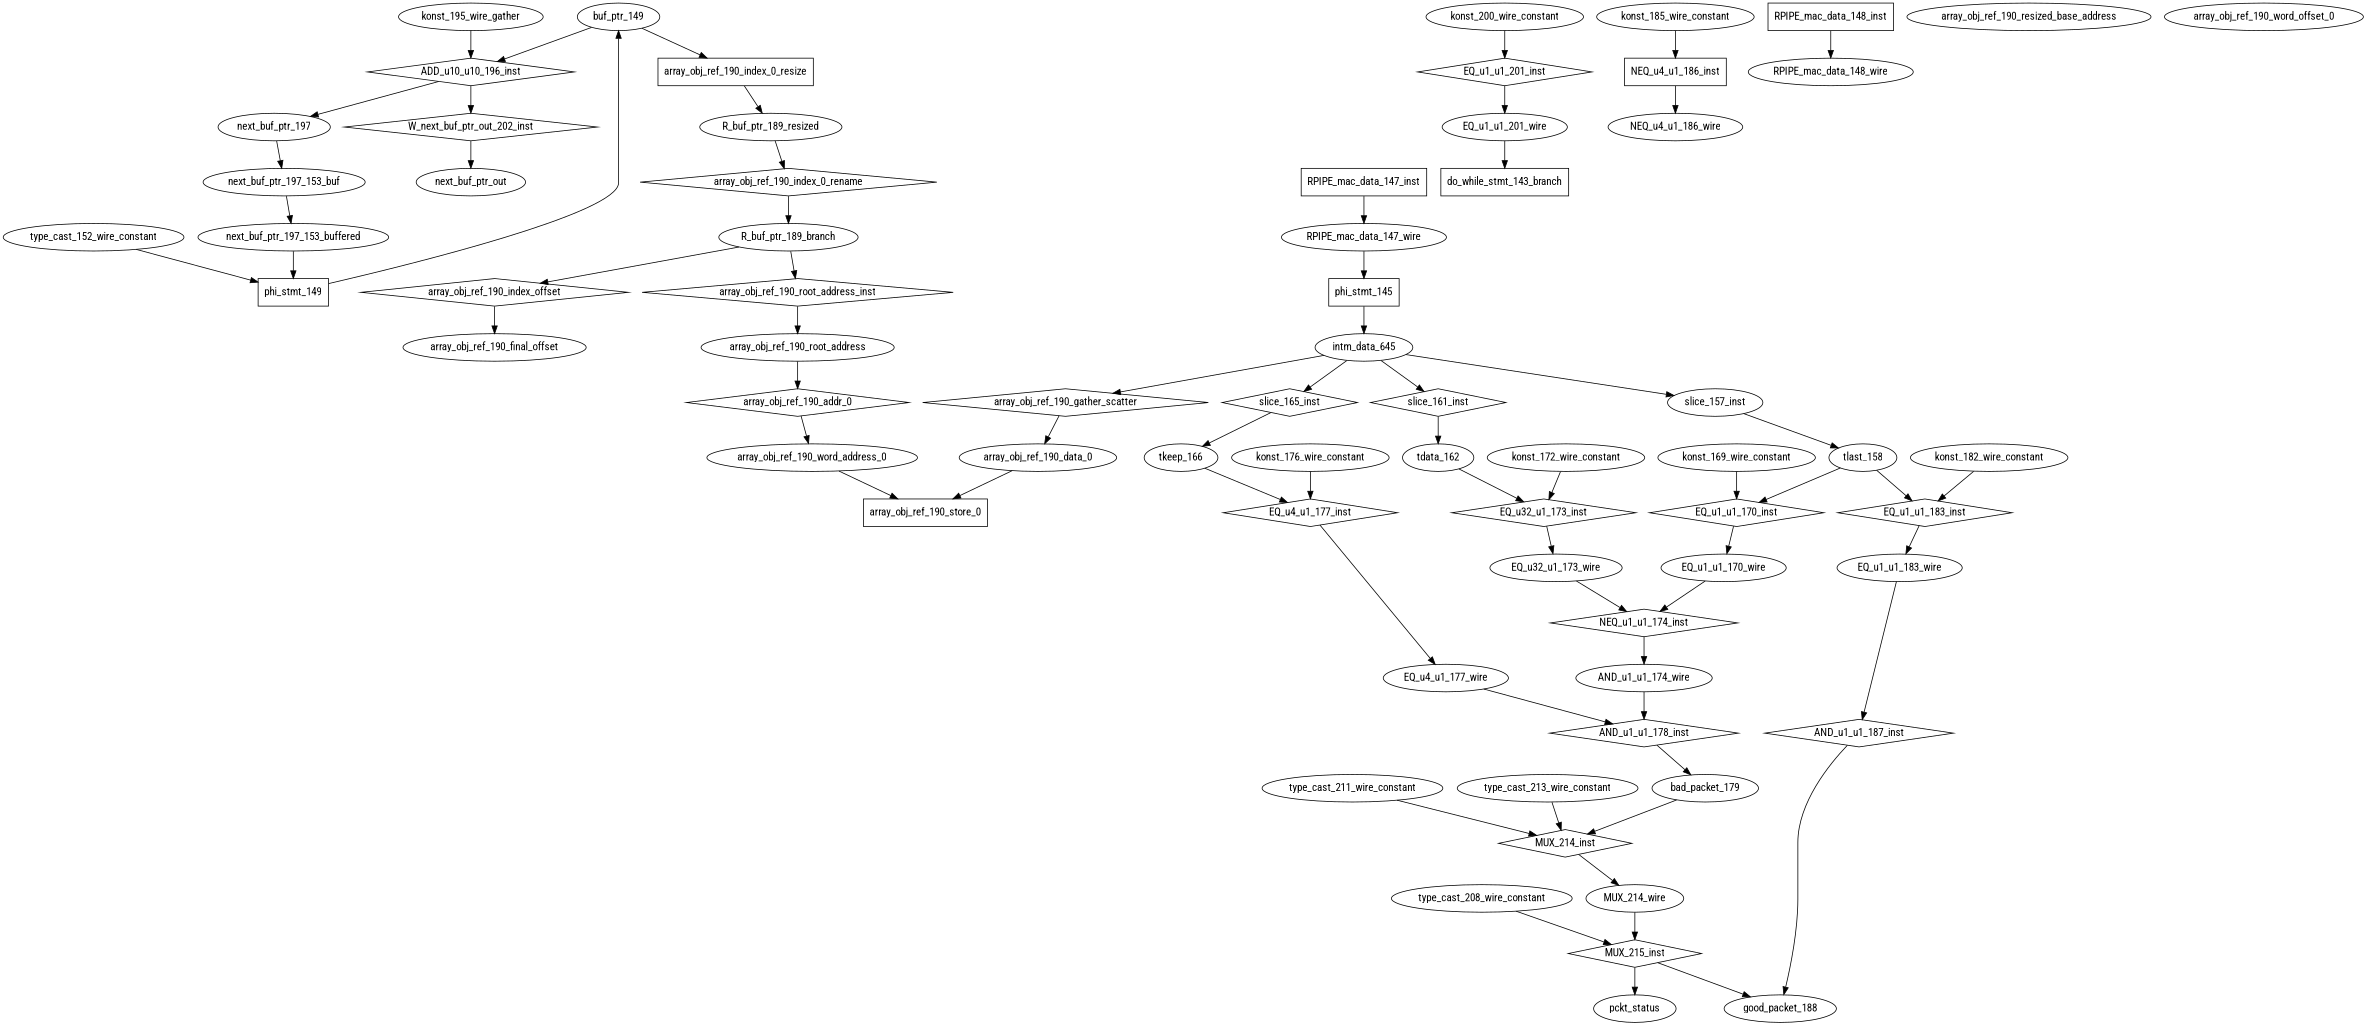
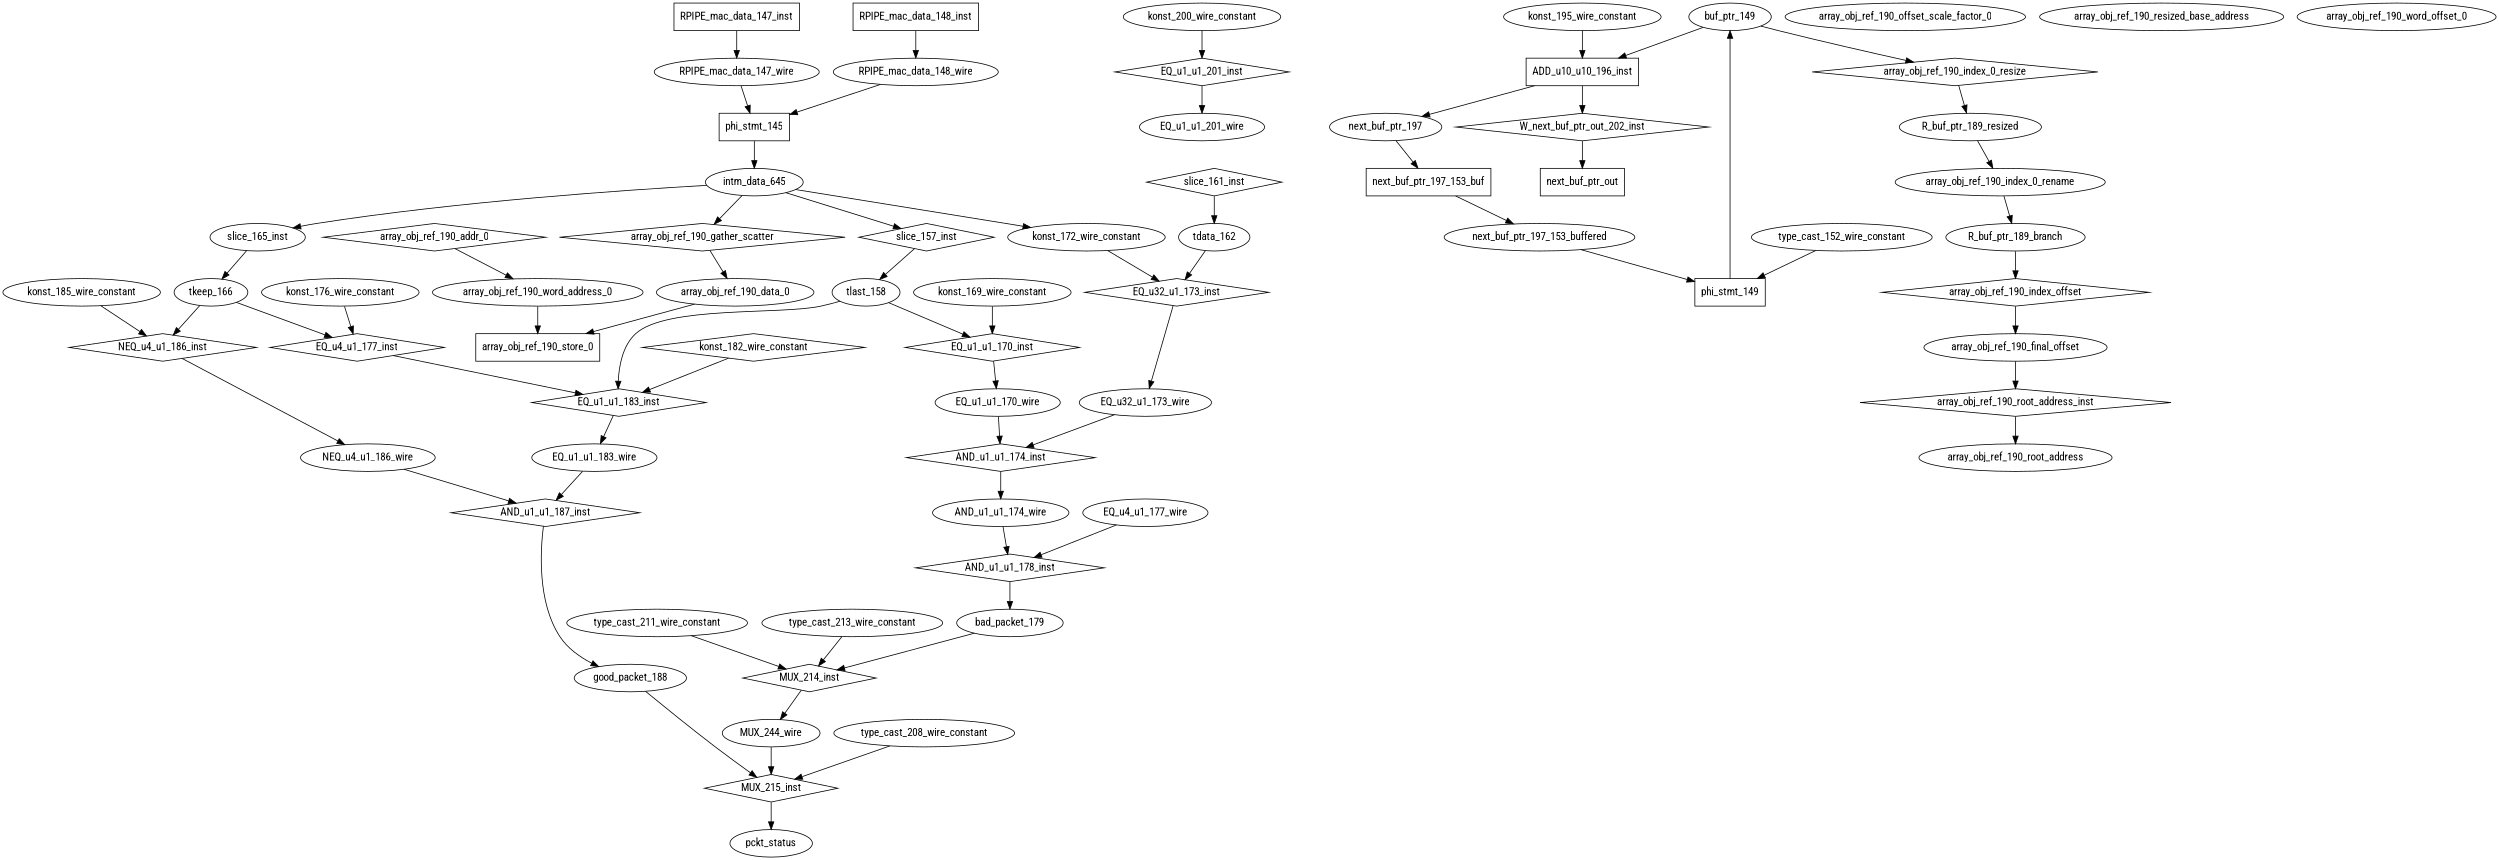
node "konst_195_wire_gather": label "konst_195_wire_gather" -> "konst_195_wire_constant"
node "array_obj_ref_190_offset_scale_factor_0": added
node "ADD_u10_u10_196_inst": shape diamond -> box
node "array_obj_ref_190_index_0_resize": shape box -> diamond
node "NEQ_u4_u1_186_inst": shape box -> diamond
edge "RPIPE_mac_data_148_wire" -> "phi_stmt_145": added
node "next_buf_ptr_197_153_buf": shape ellipse -> box
node "next_buf_ptr_out": shape ellipse -> box
node "array_obj_ref_190_index_0_rename": shape diamond -> ellipse
node "do_while_stmt_143_branch": removed
edge "R_buf_ptr_189_branch" -> "array_obj_ref_190_root_address_inst": now "array_obj_ref_190_final_offset" -> "array_obj_ref_190_root_address_inst"
edge "tkeep_166" -> "NEQ_u4_u1_186_inst": added
edge "array_obj_ref_190_root_address" -> "array_obj_ref_190_addr_0": removed
edge "intm_data_645" -> "slice_161_inst": now "intm_data_645" -> "konst_172_wire_constant"
node "slice_165_inst": shape diamond -> ellipse
node "slice_157_inst": shape ellipse -> diamond
node "konst_182_wire_constant": shape ellipse -> diamond
edge "NEQ_u4_u1_186_wire" -> "AND_u1_u1_187_inst": added
edge "EQ_u4_u1_177_inst" -> "EQ_u4_u1_177_wire": now "EQ_u4_u1_177_inst" -> "EQ_u1_u1_183_inst"
node "NEQ_u1_u1_174_inst": label "NEQ_u1_u1_174_inst" -> "AND_u1_u1_174_inst"
node "MUX_214_wire": label "MUX_214_wire" -> "MUX_244_wire"
edge "MUX_215_inst" -> "good_packet_188": reversed
